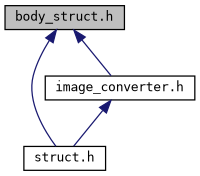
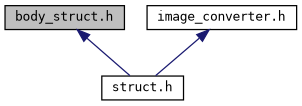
edge "image_converter.h" -> "body_struct.h": removed
